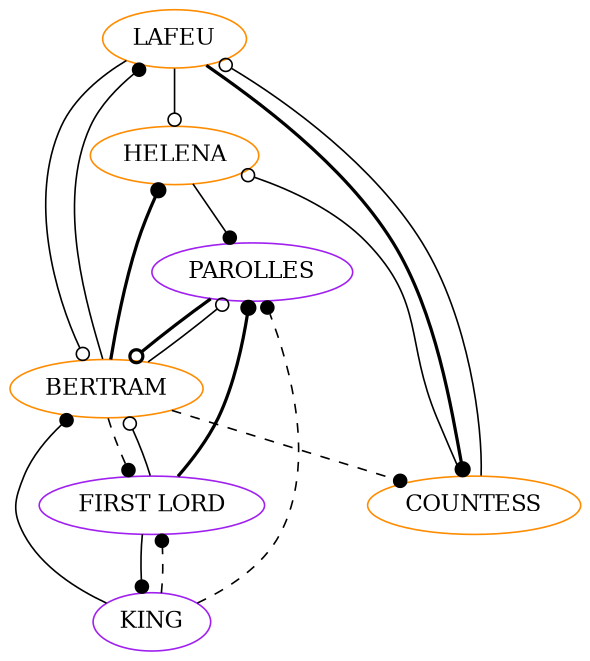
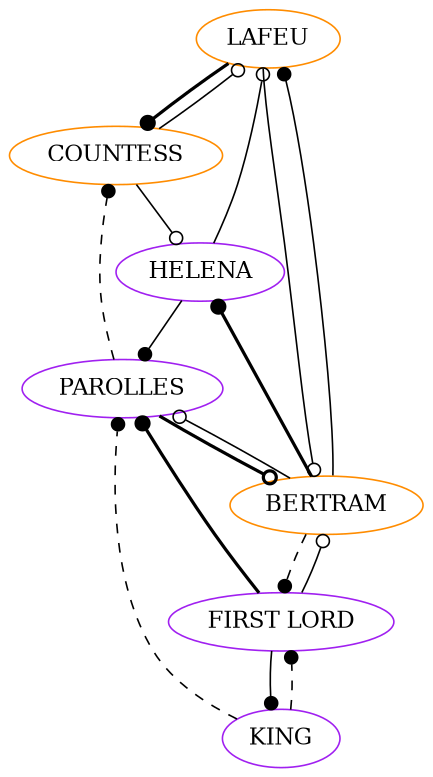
edge "LAFEU" -> "HELENA": reversed
node "HELENA": color darkorange -> purple
edge "BERTRAM" -> "COUNTESS": now "PAROLLES" -> "COUNTESS"
edge "KING" -> "BERTRAM": removed
